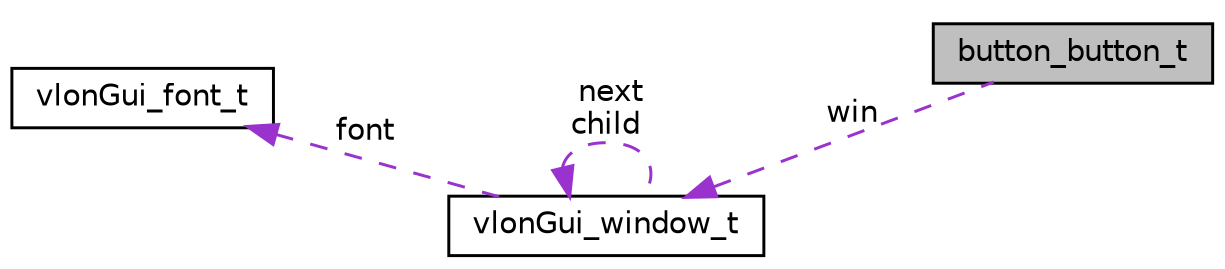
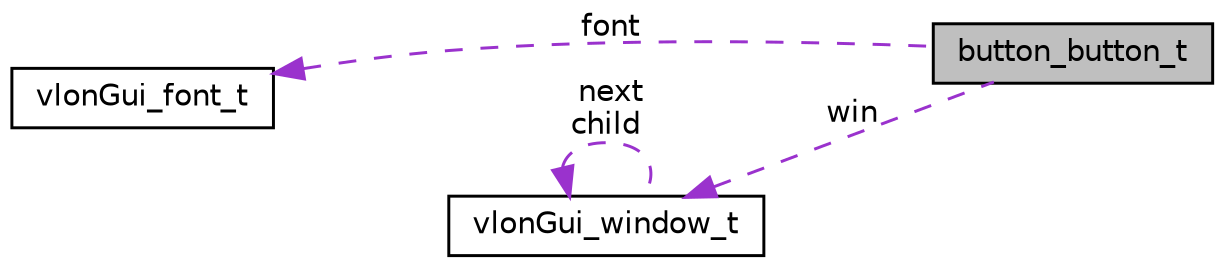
edge "vlonGui_window_t" -> "vlonGui_font_t": now "button_button_t" -> "vlonGui_font_t"
